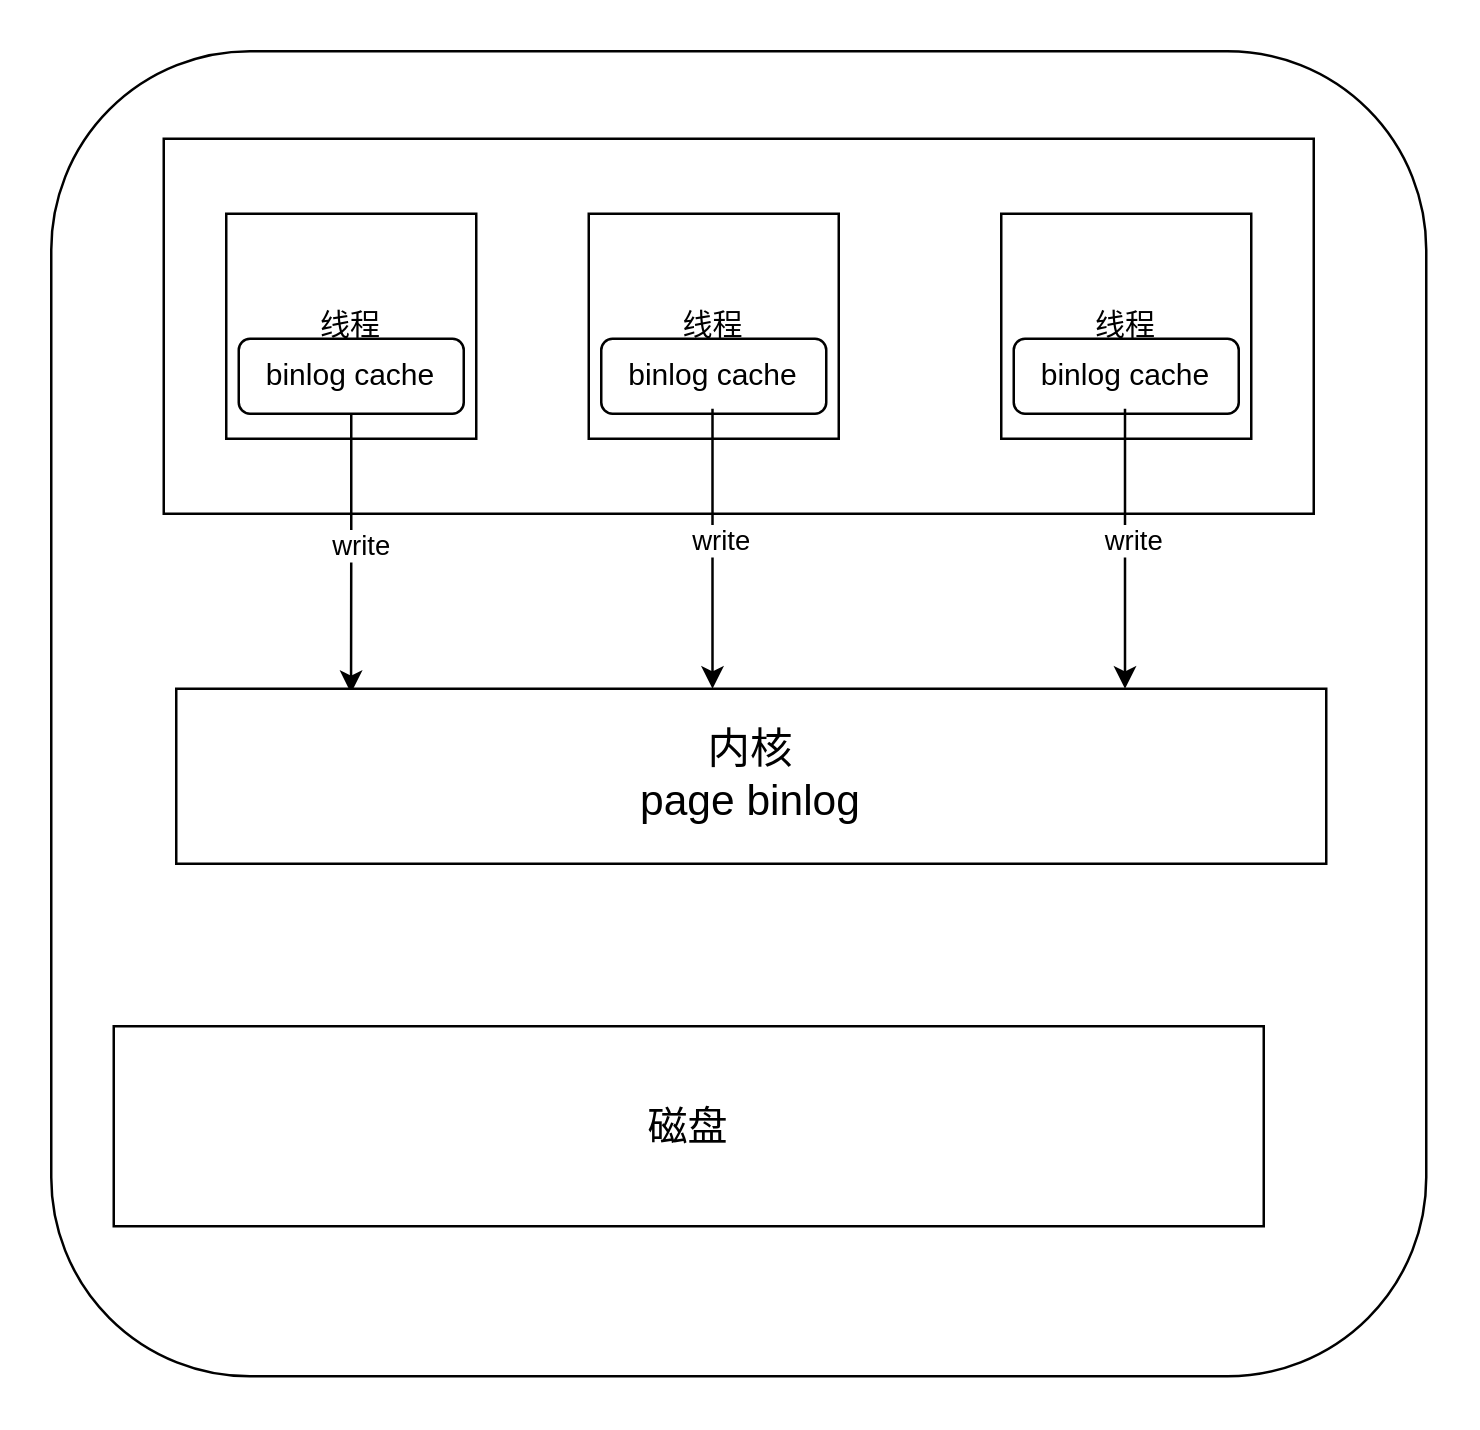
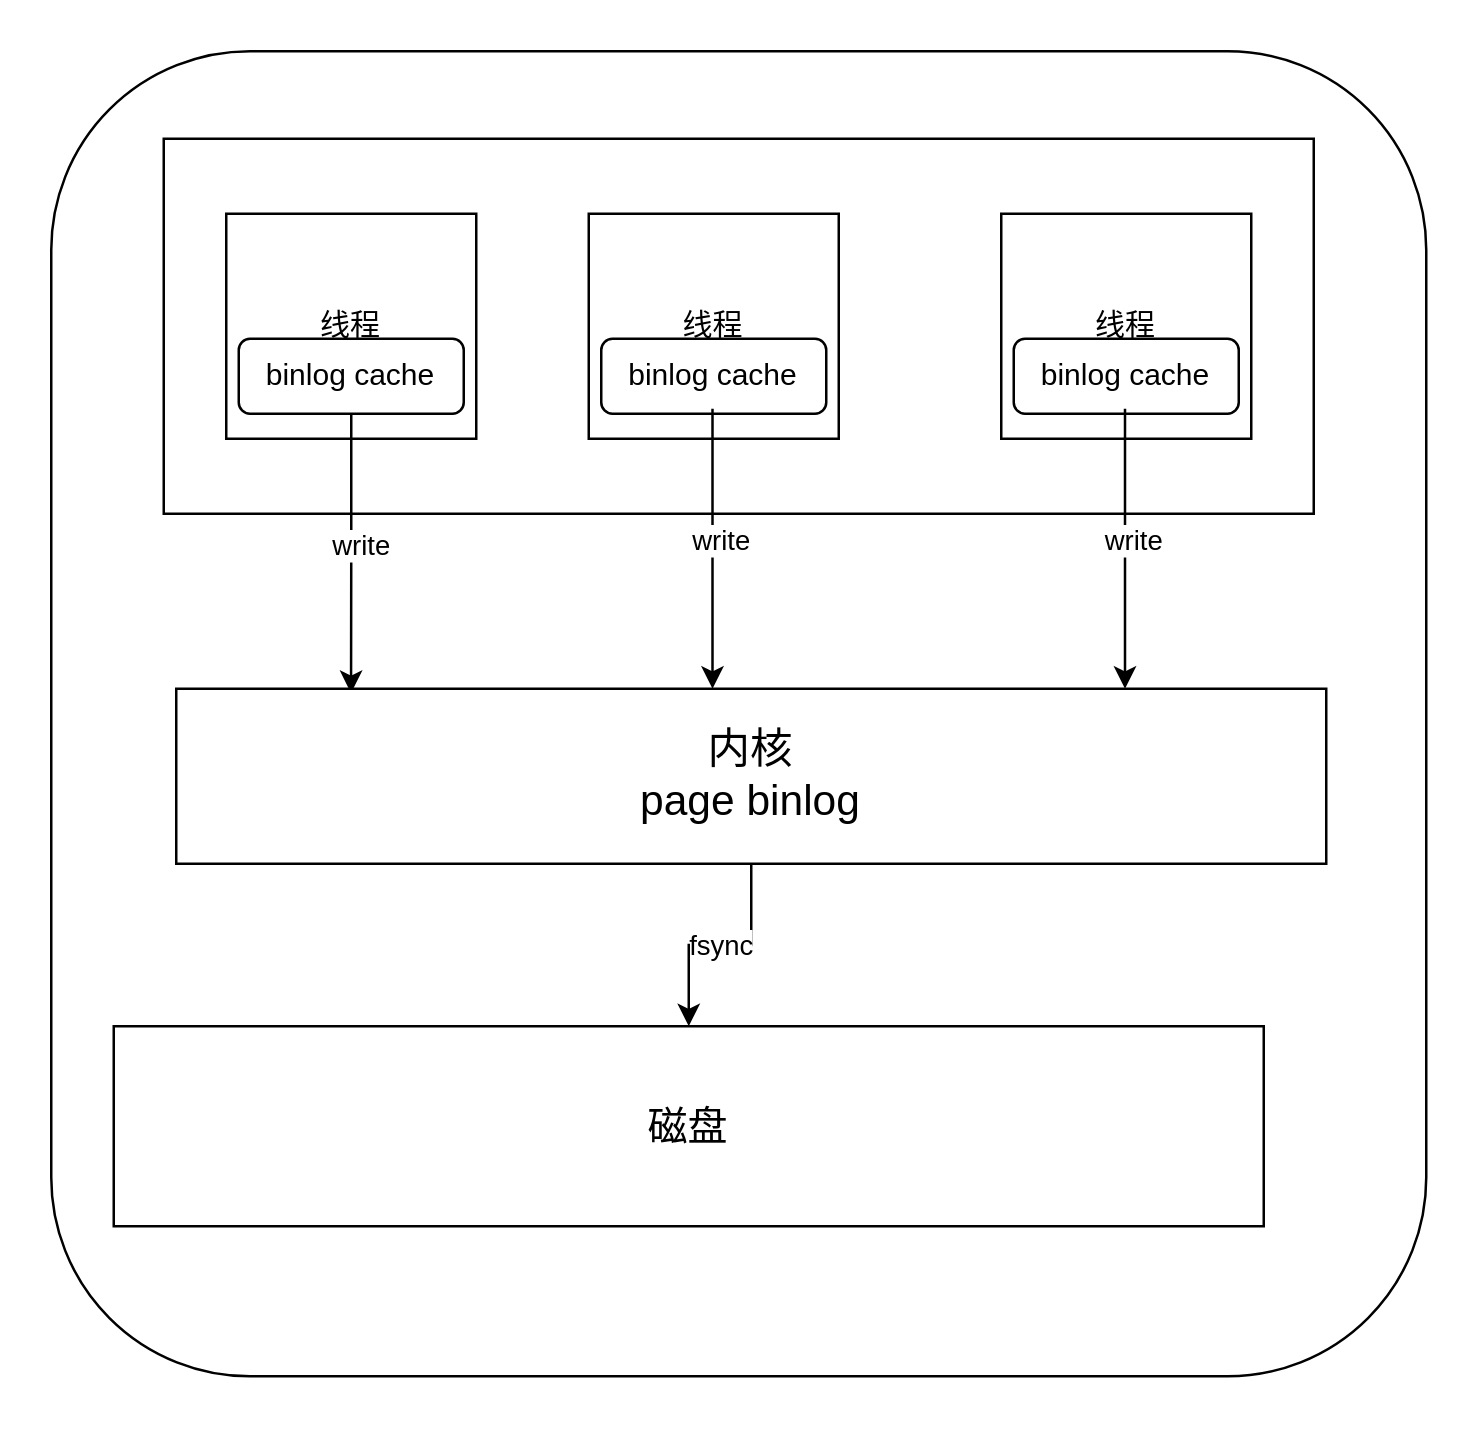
edge "内核 page binlog" -> "磁盘": added, label "fsync"
